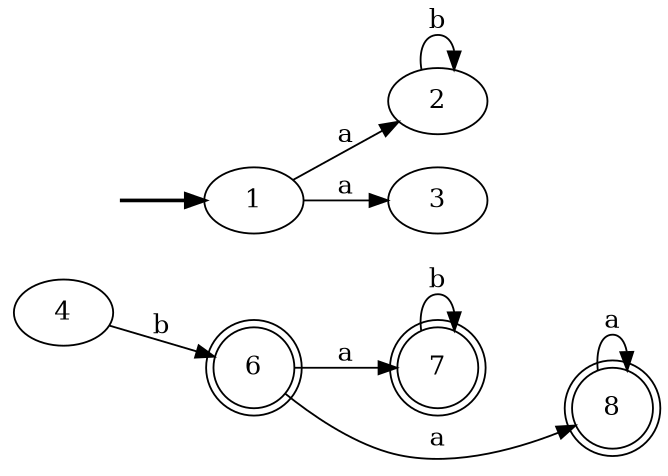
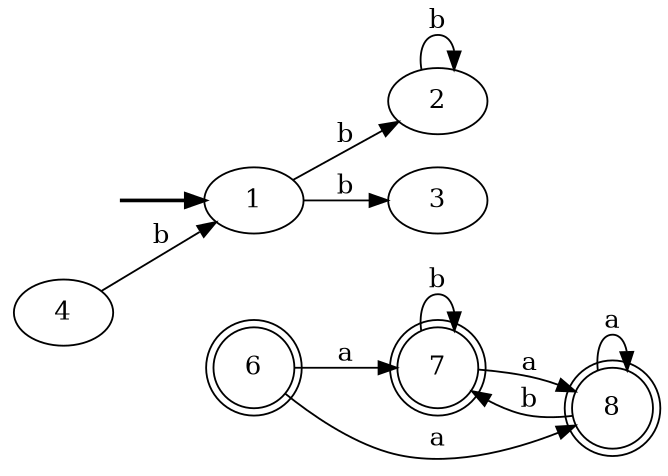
edge "1" -> "2": label "a" -> "b"
edge "1" -> "3": label "a" -> "b"
edge "4" -> "6": now "4" -> "1"
edge "7" -> "8": added, label "a"
edge "8" -> "7": added, label "b"
